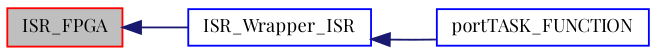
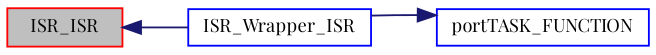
node "ISR_FPGA": label "ISR_FPGA" -> "ISR_ISR"
edge "portTASK_FUNCTION" -> "ISR_Wrapper_ISR": reversed
